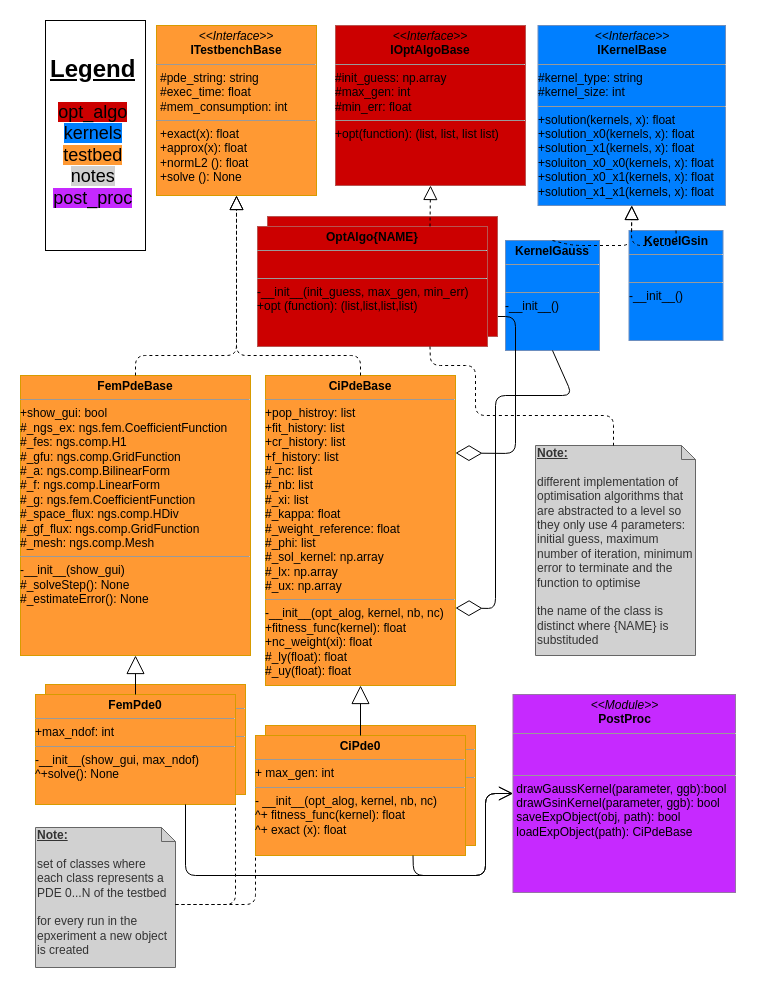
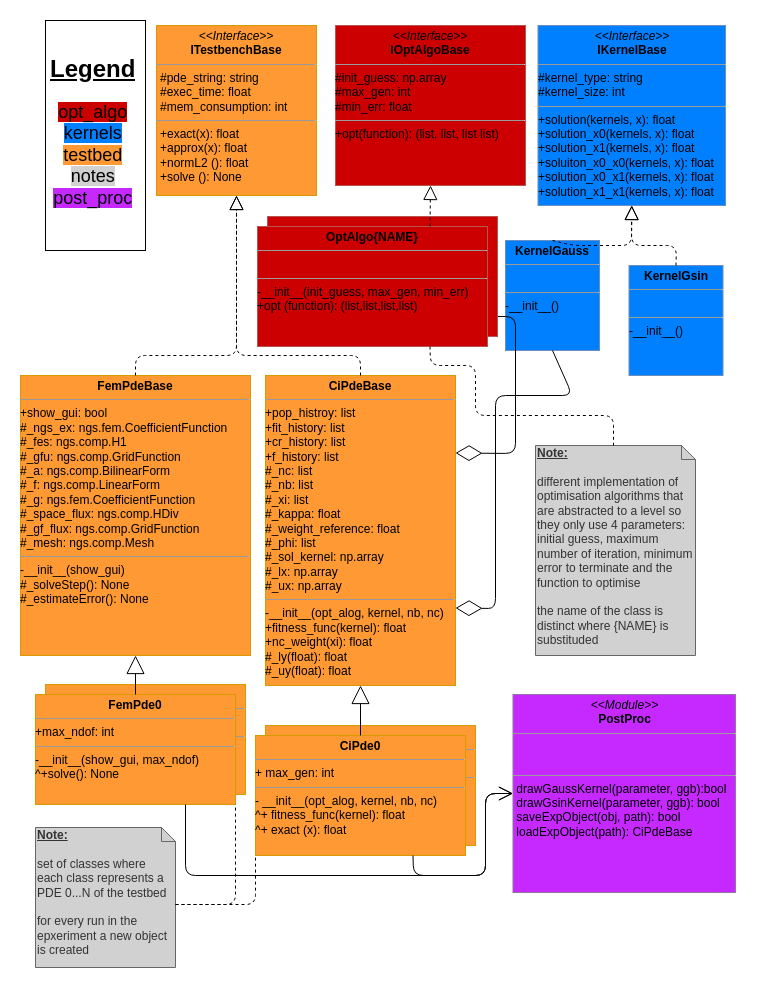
node "KernelGsin -__init__()": moved (676, 286) -> (676, 321)
